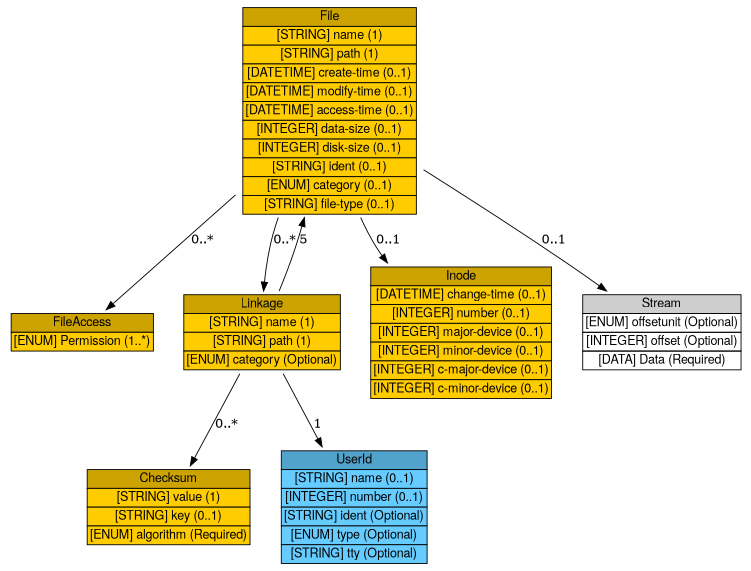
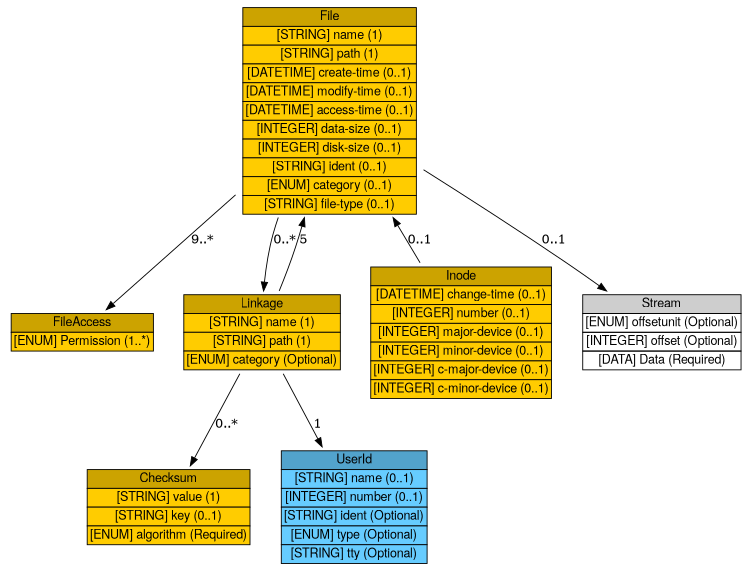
edge "File" -> "Inode": reversed
edge "File" -> "FileAccess": label "0..*" -> "9..*"
